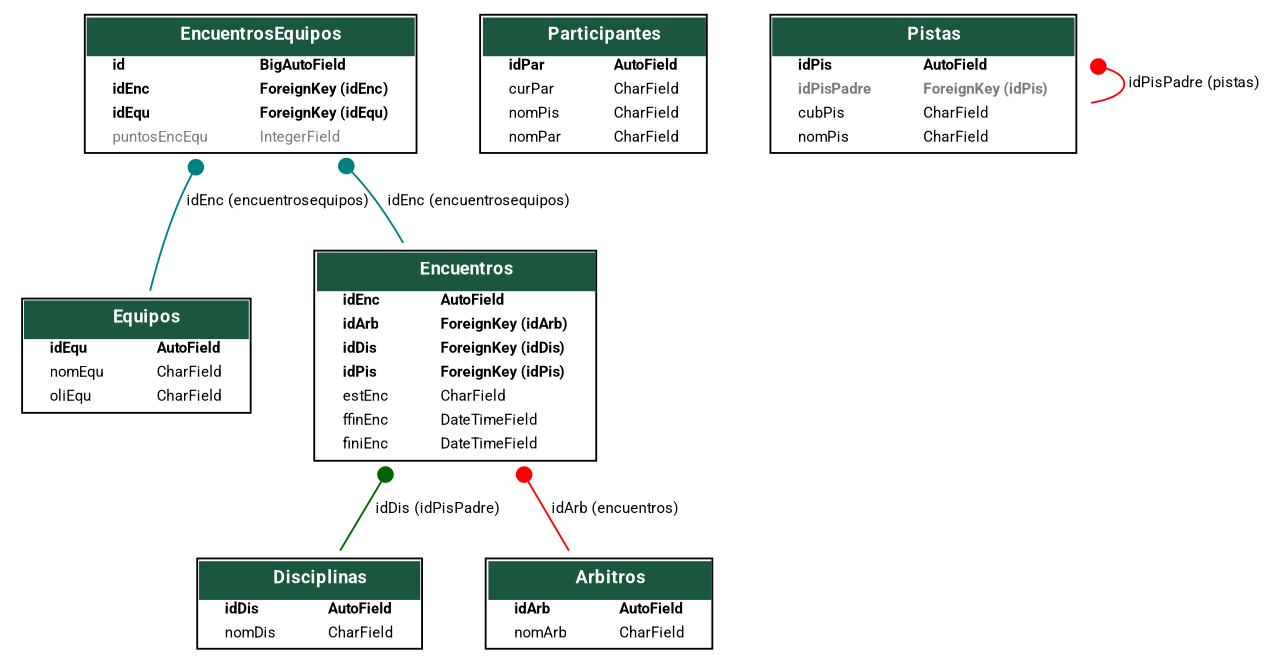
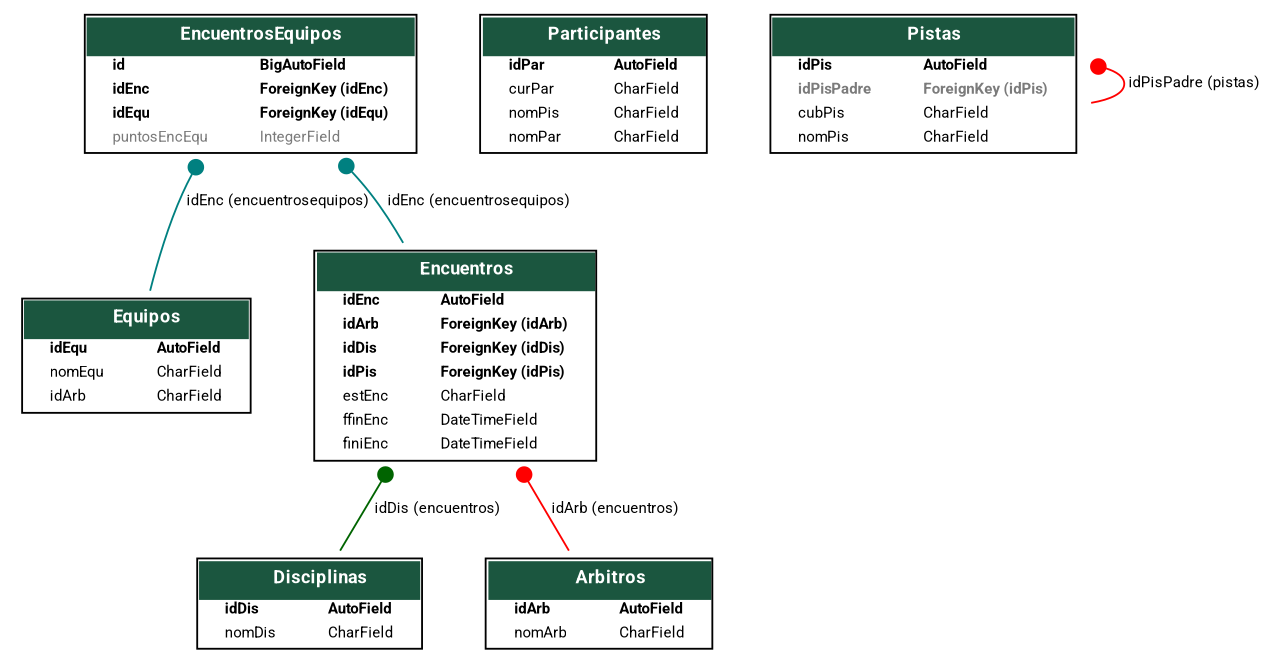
node "Equipos": text "oliEqu" -> "idArb"
edge "Encuentros" -- "Disciplinas": label " idDis (idPisPadre)" -> " idDis (encuentros)"
